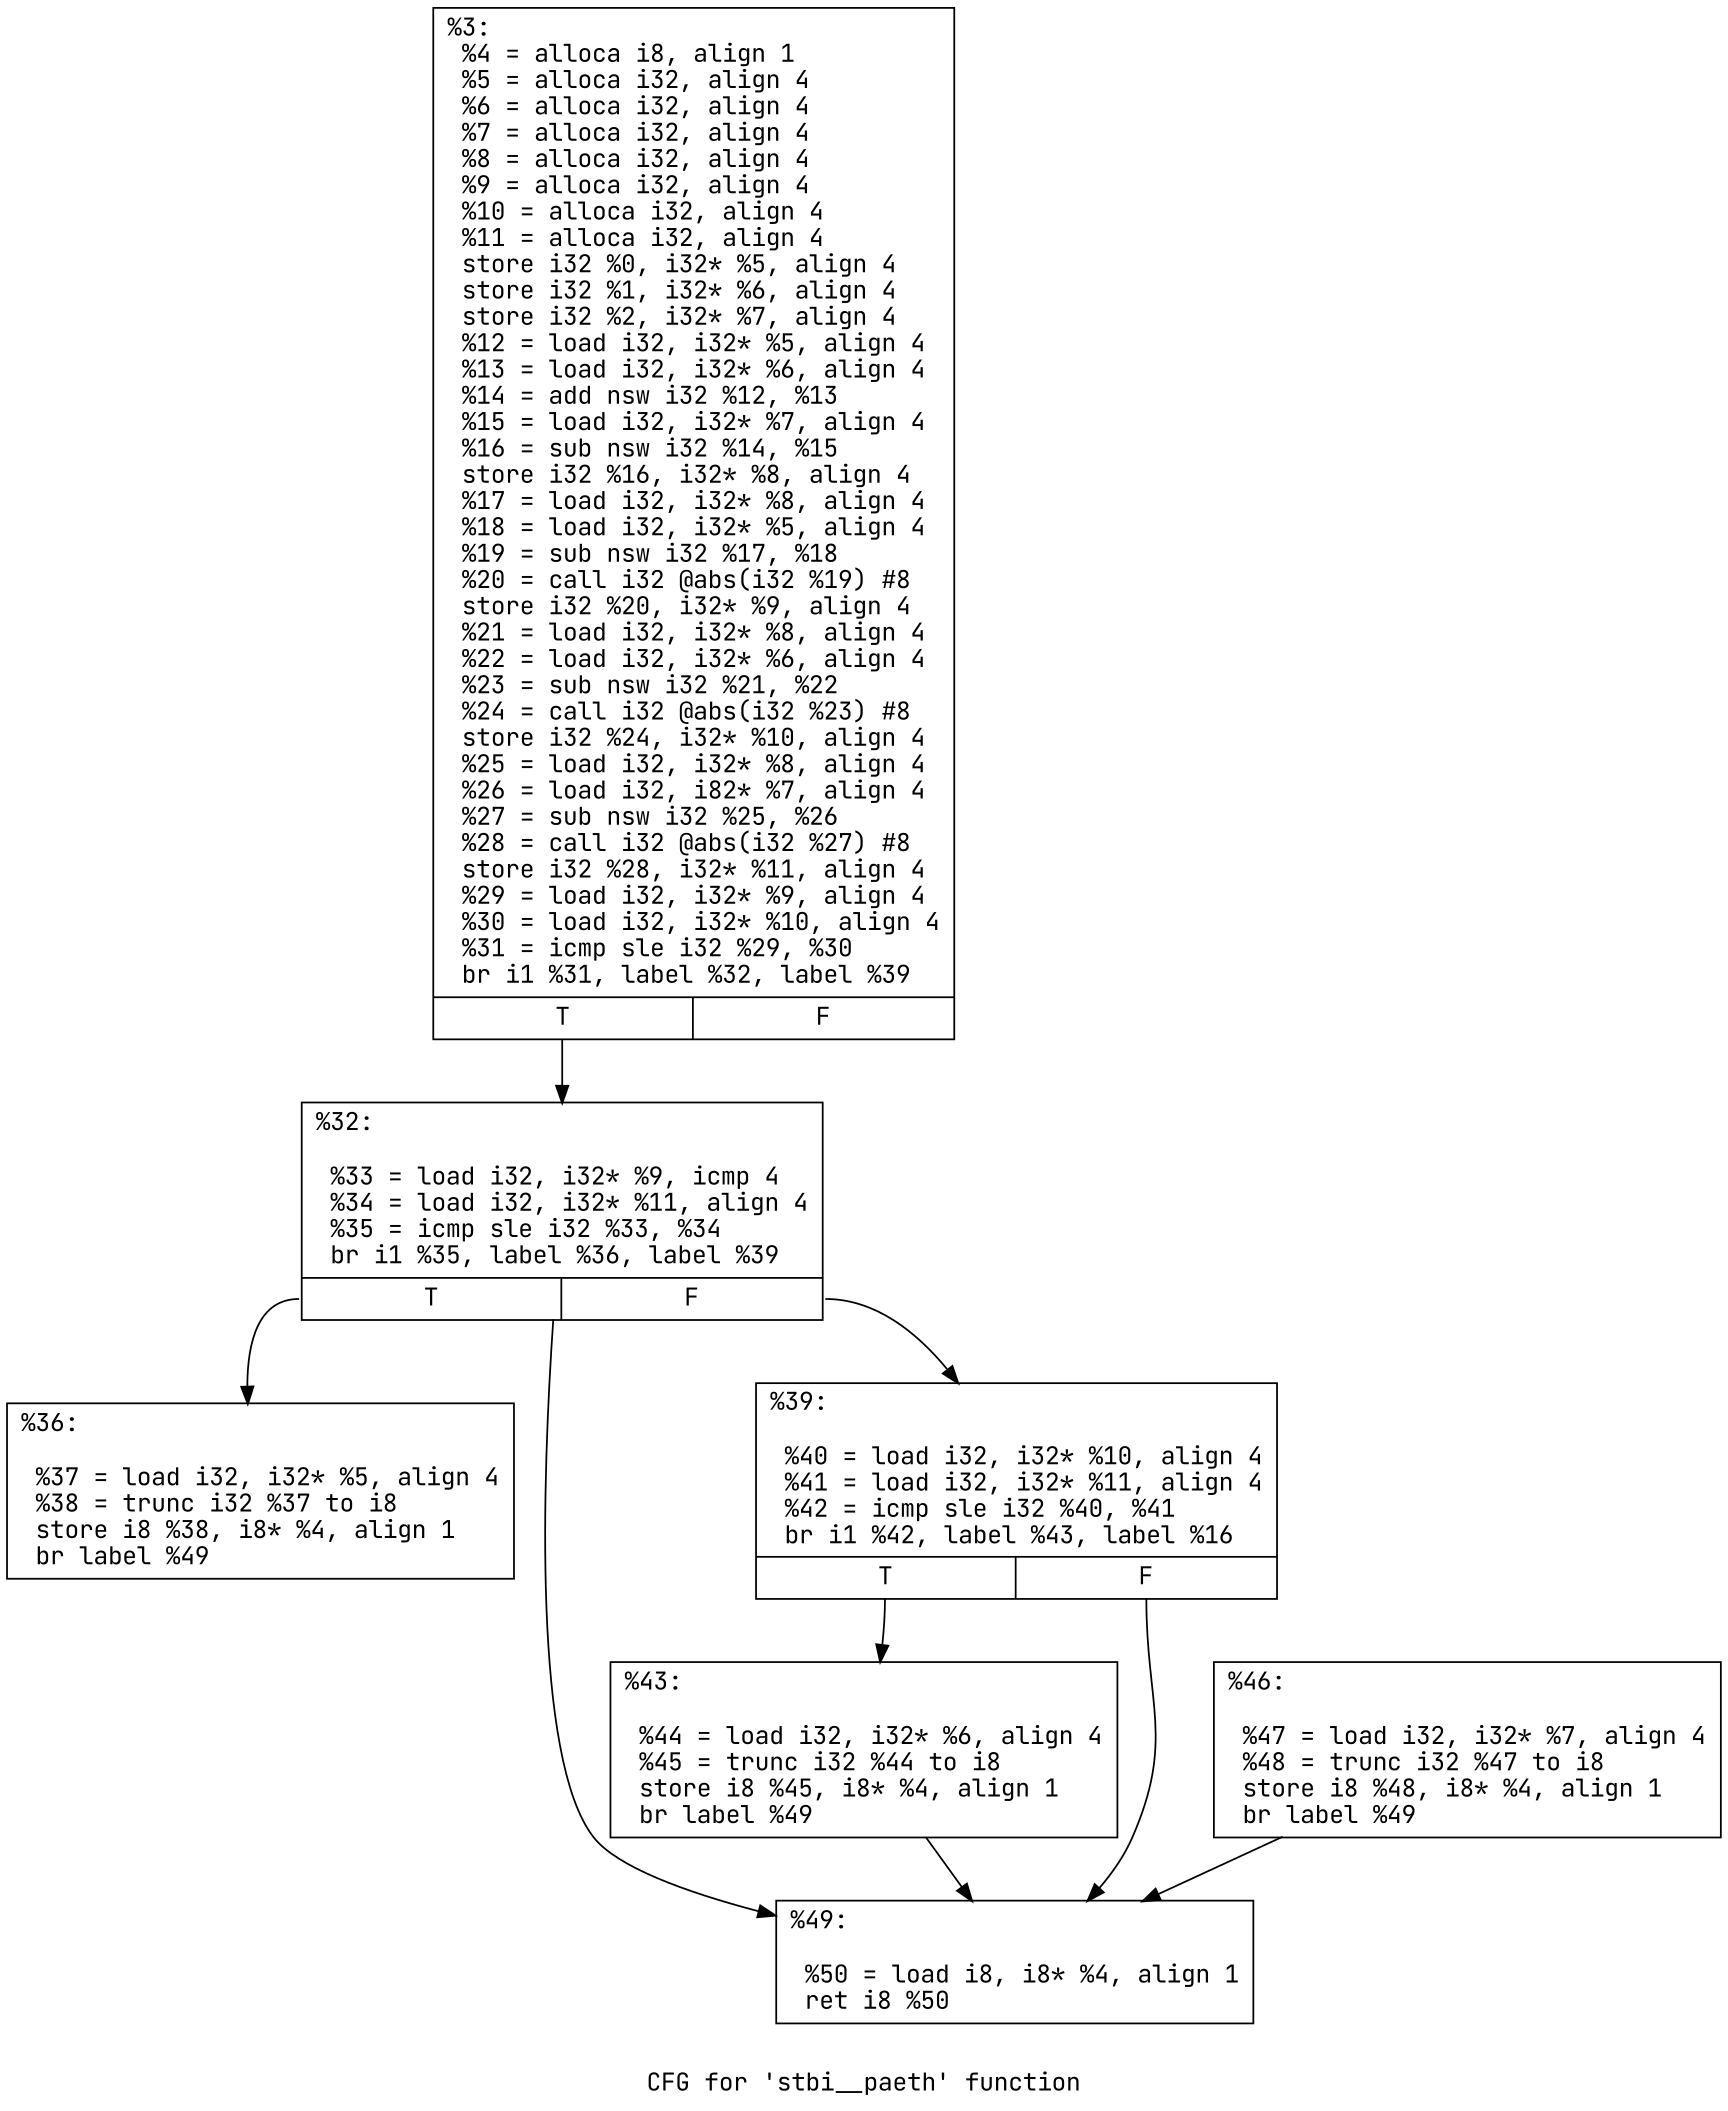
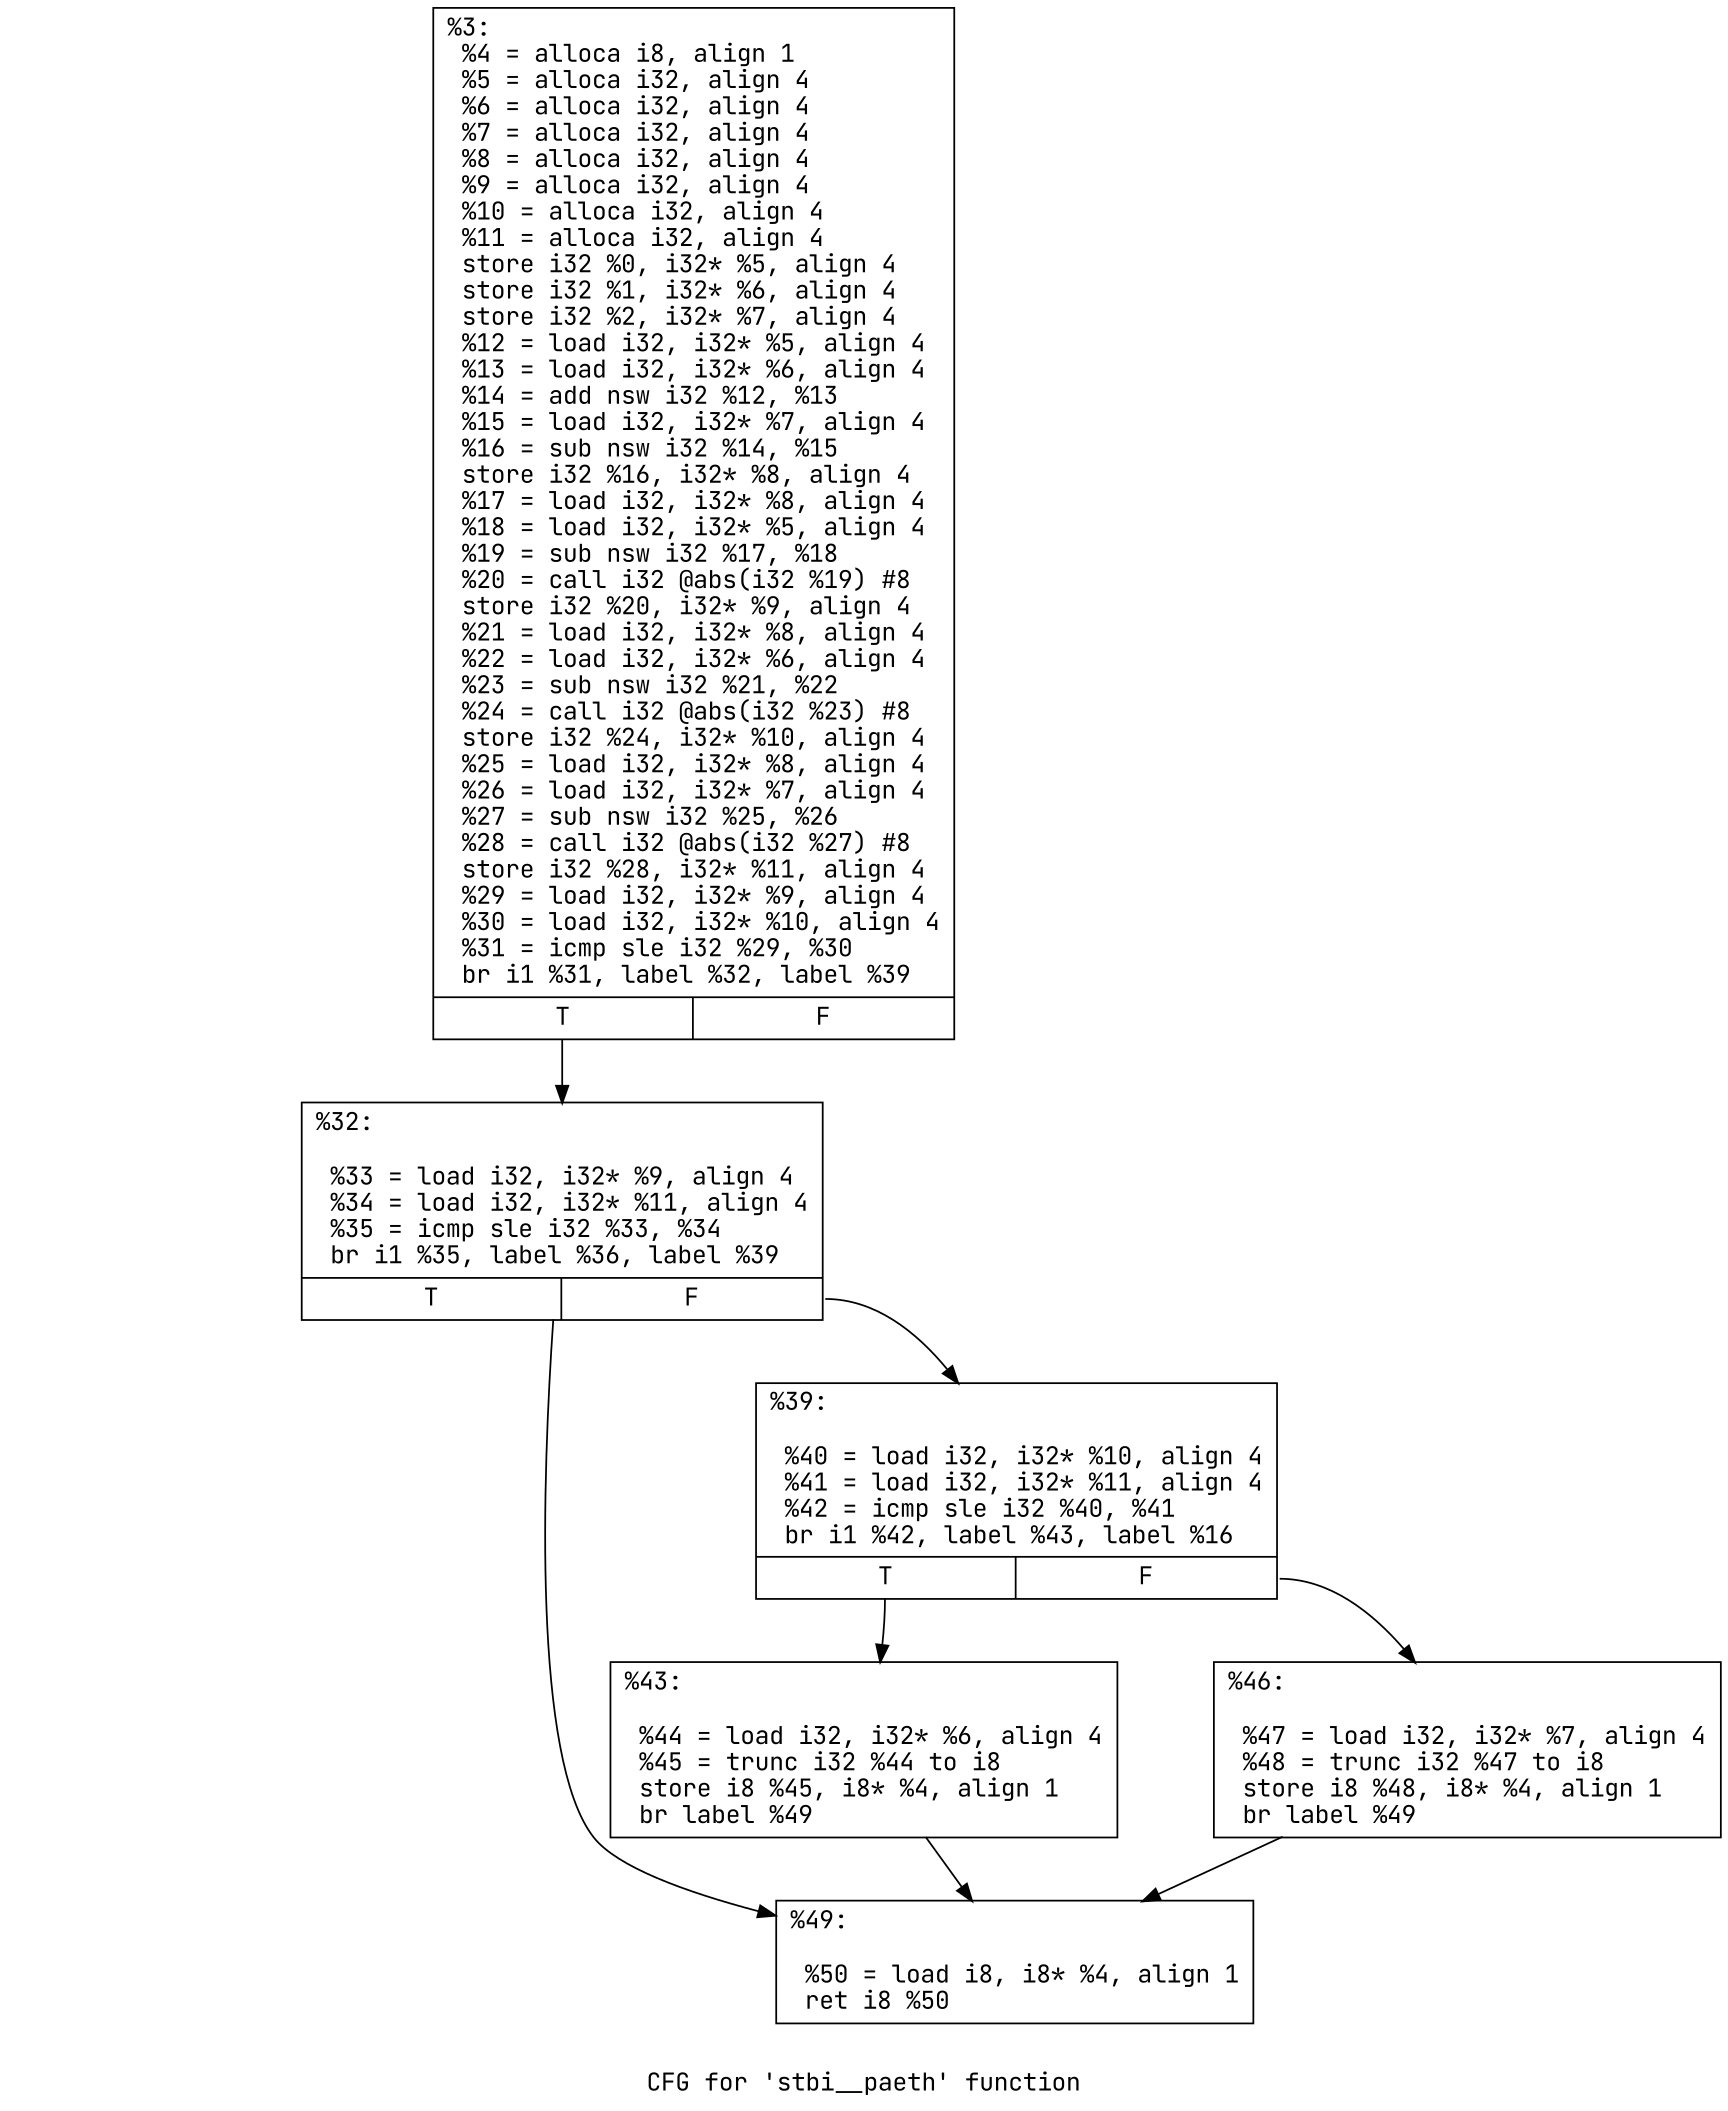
node "%3:": text "%26 = load i32, i82* %7, align 4" -> "%26 = load i32, i32* %7, align 4"
node "%32:": text "%33 = load i32, i32* %9, icmp 4" -> "%33 = load i32, i32* %9, align 4"
node "%36:": removed
edge "%39:" -> "%49:": now "%39:" -> "%46:"
